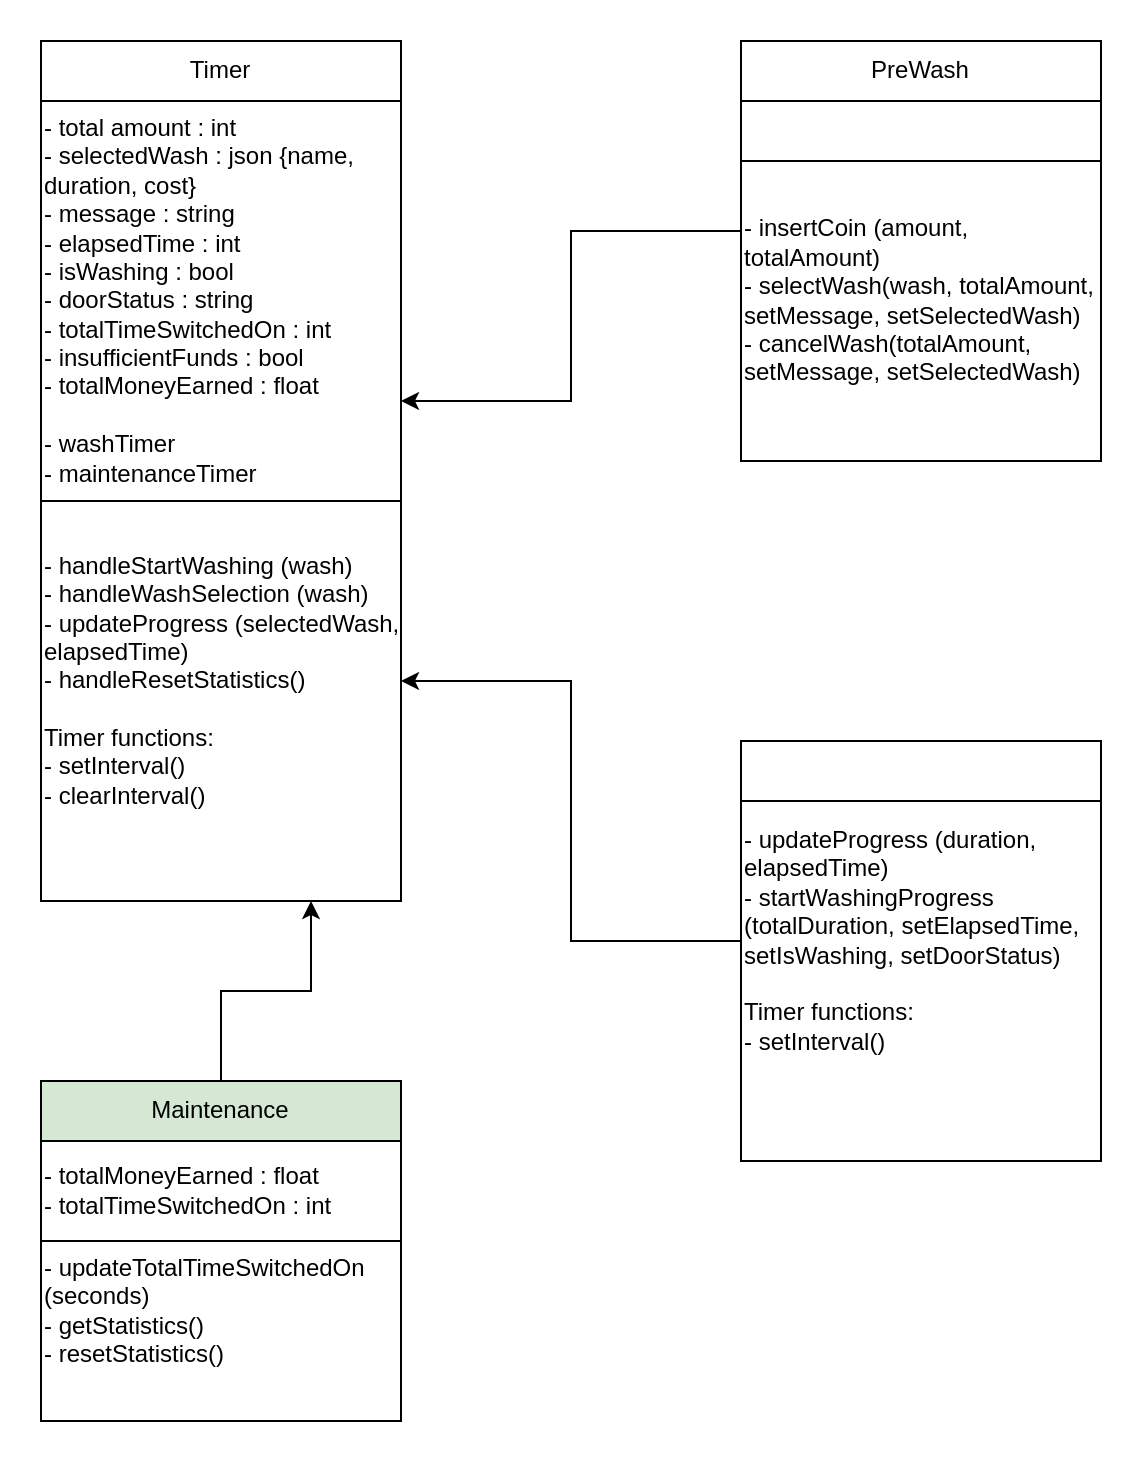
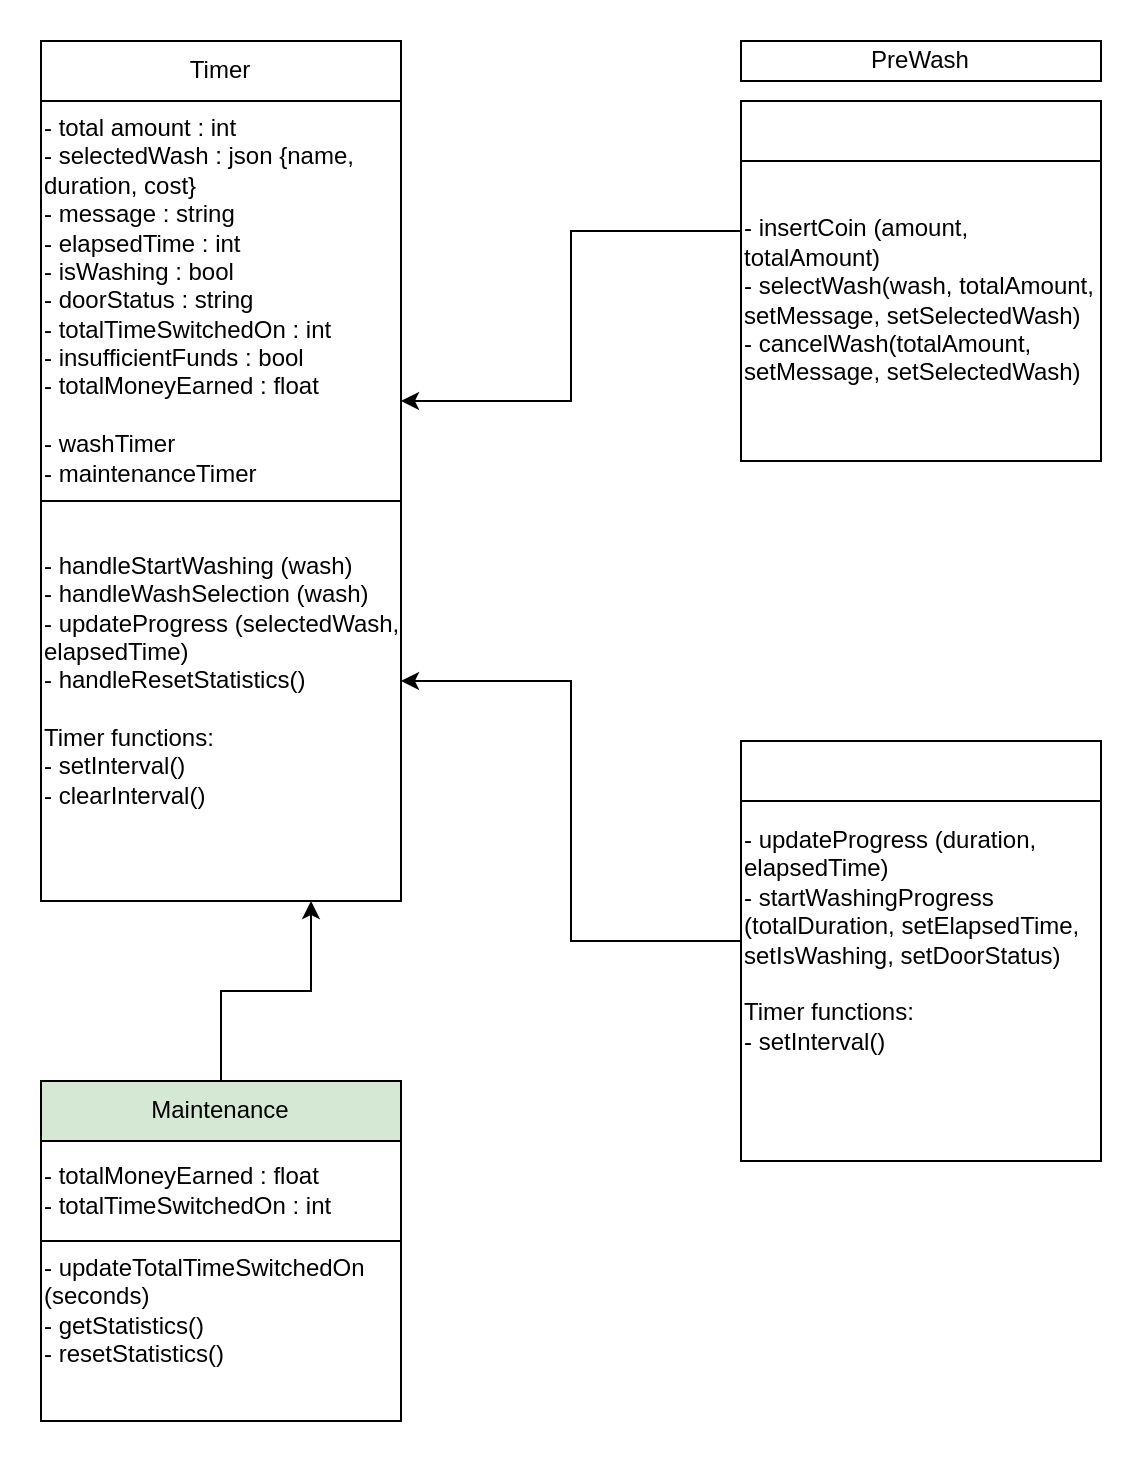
node "PreWash": size 360x60 -> 360x40
